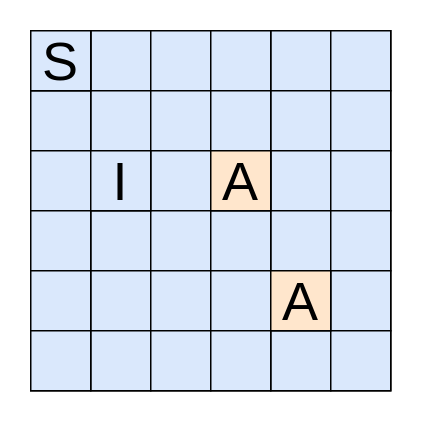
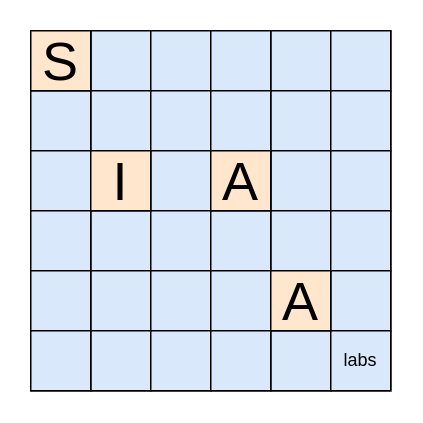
node "S": fillcolor #dae8fc -> #ffe6cc
node "I": fillcolor #dae8fc -> #ffe6cc
node "labs": added
